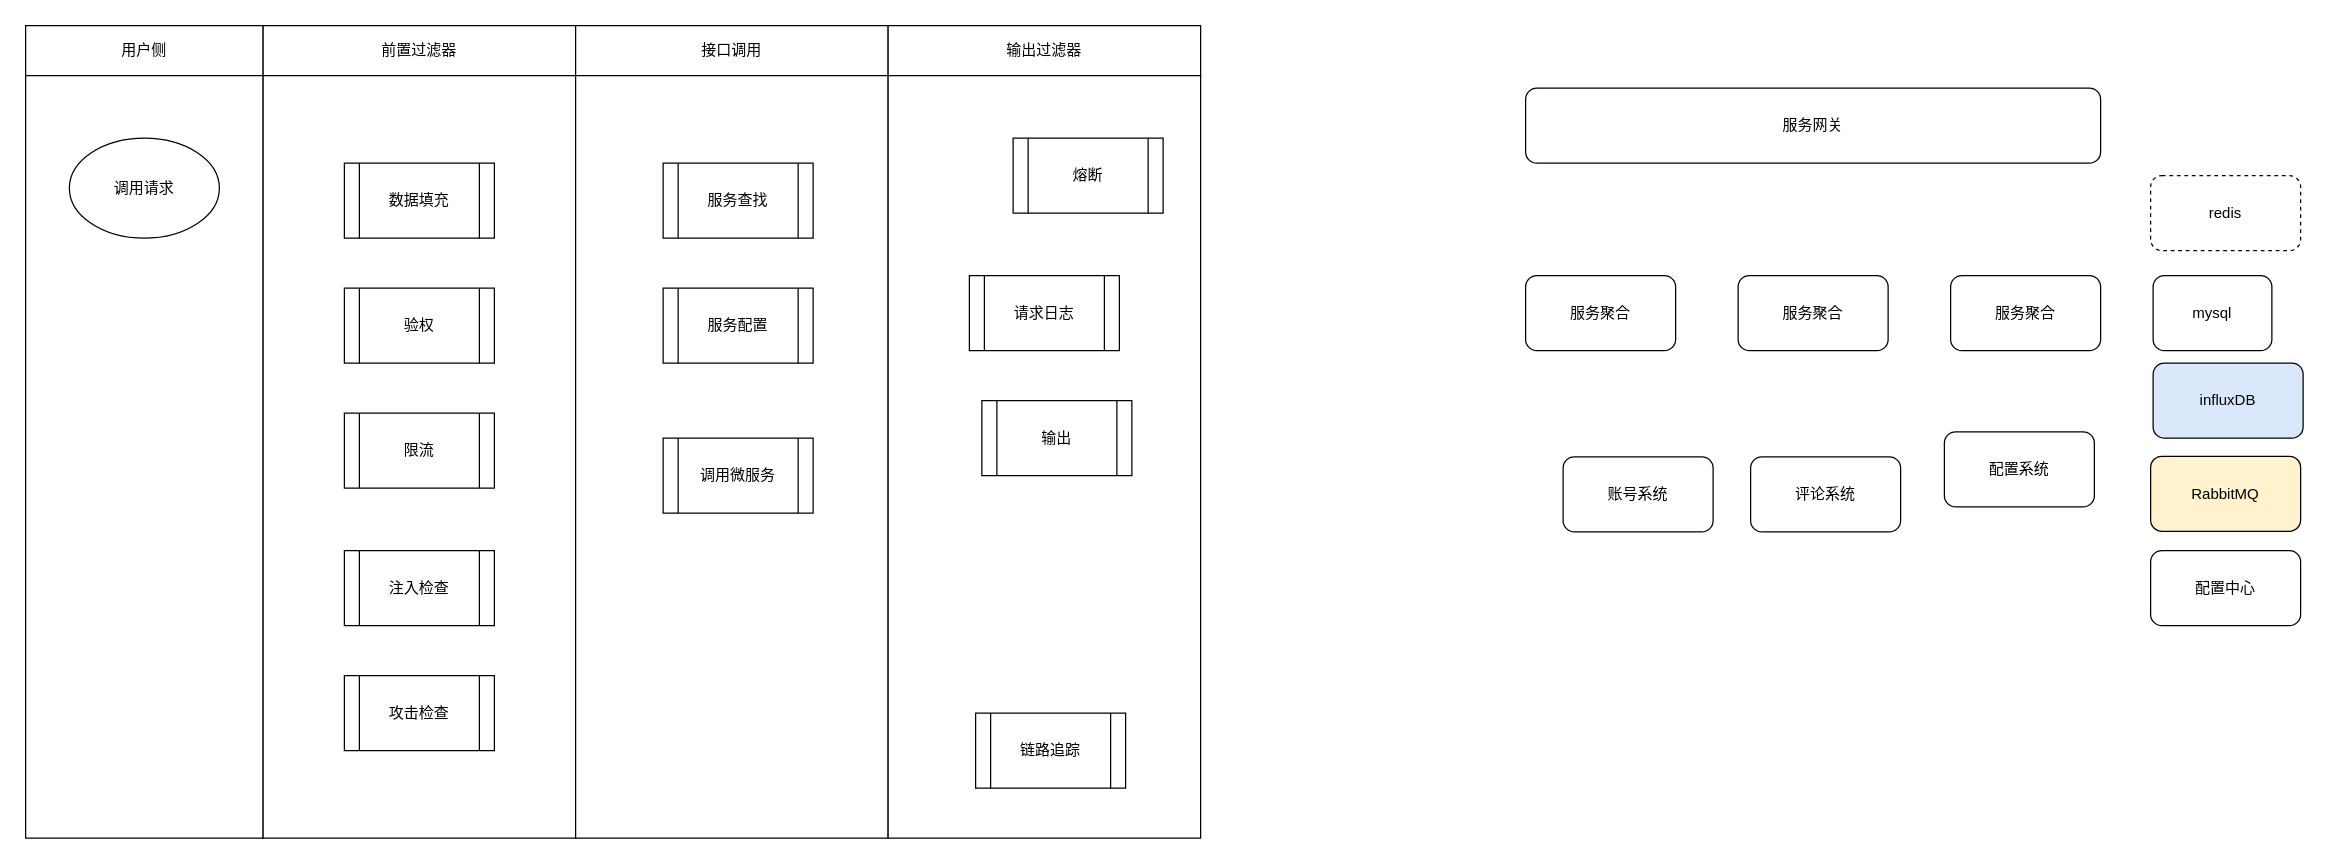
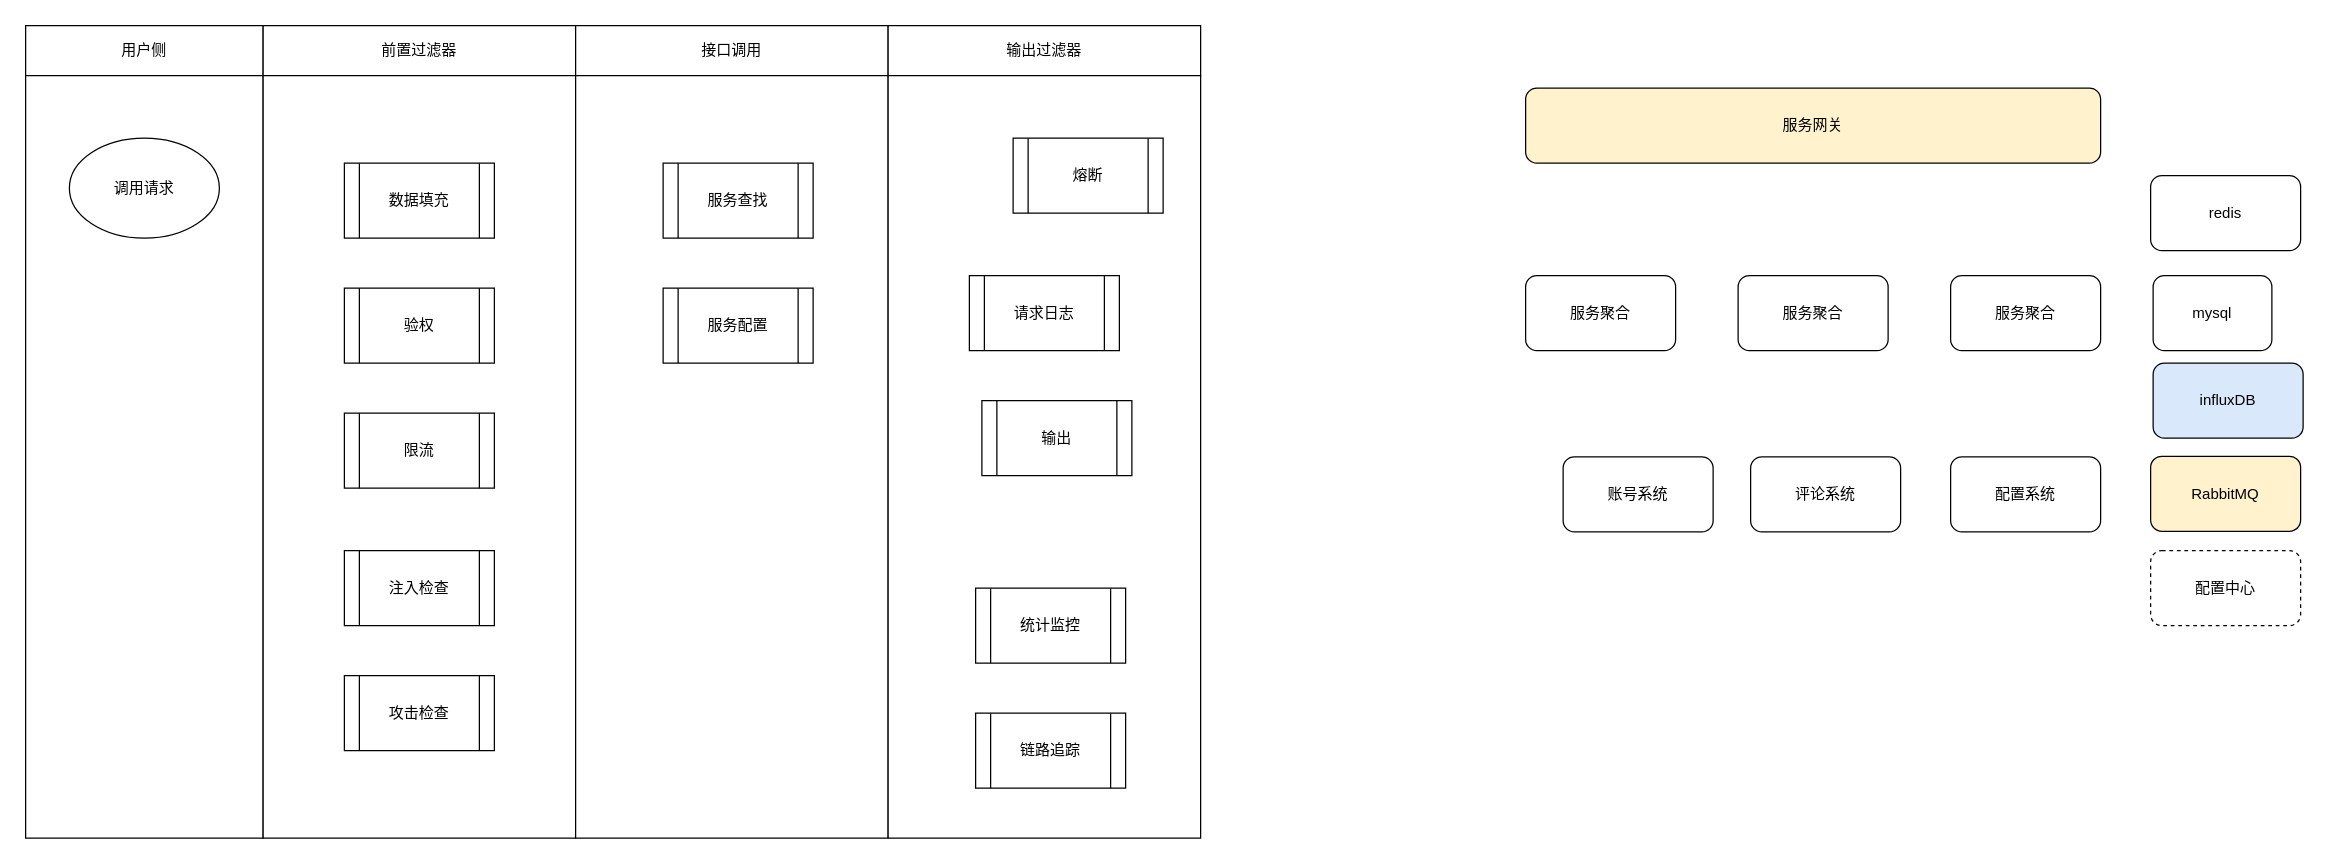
node "服务网关": fillcolor #ffffff -> #fff2cc
node "redis": style dashed -> solid
node "配置系统": moved (2019, 469) -> (2026, 494)
node "调用微服务": removed
node "配置中心": style solid -> dashed
node "统计监控": added
